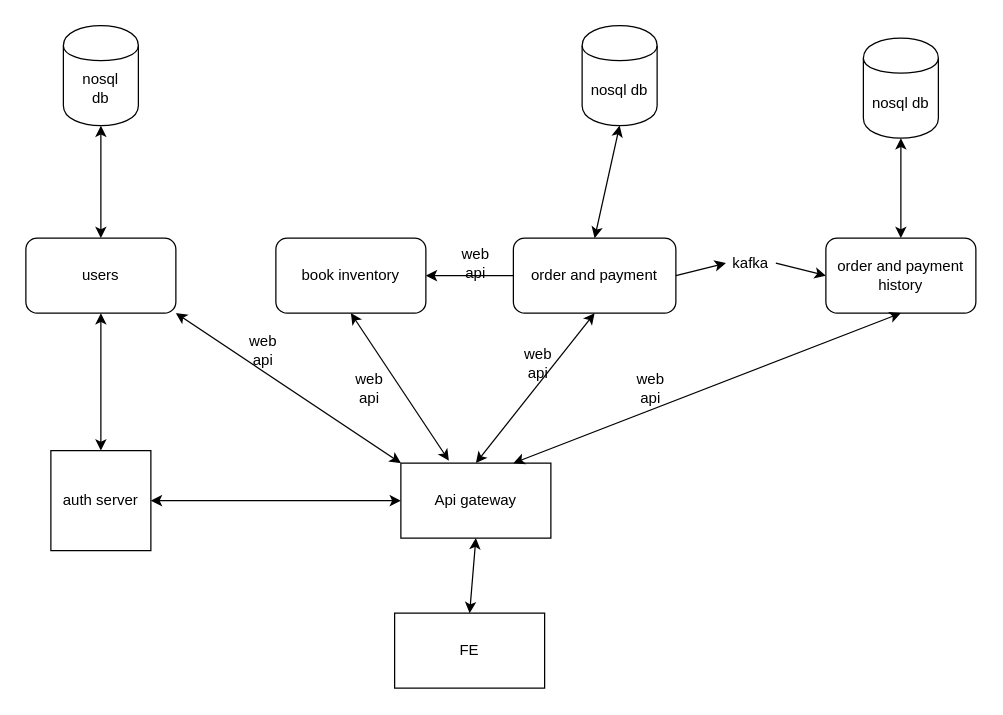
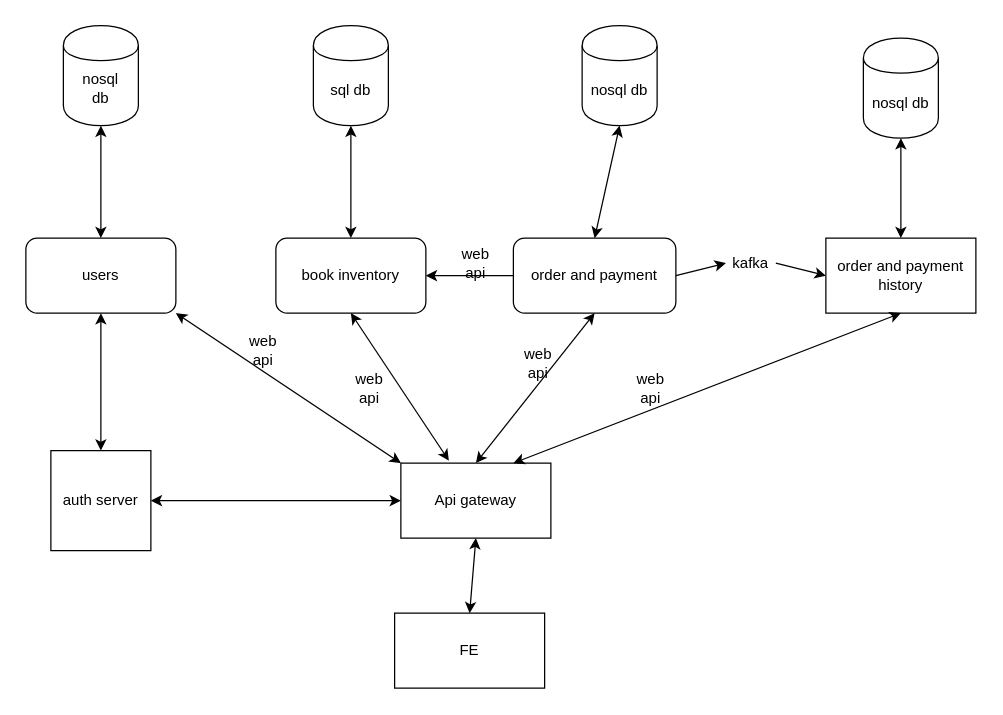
node "sql db": added
edge "sql db" -- "book inventory": added
node "order and payment history": shape rounded rectangle -> rectangle
